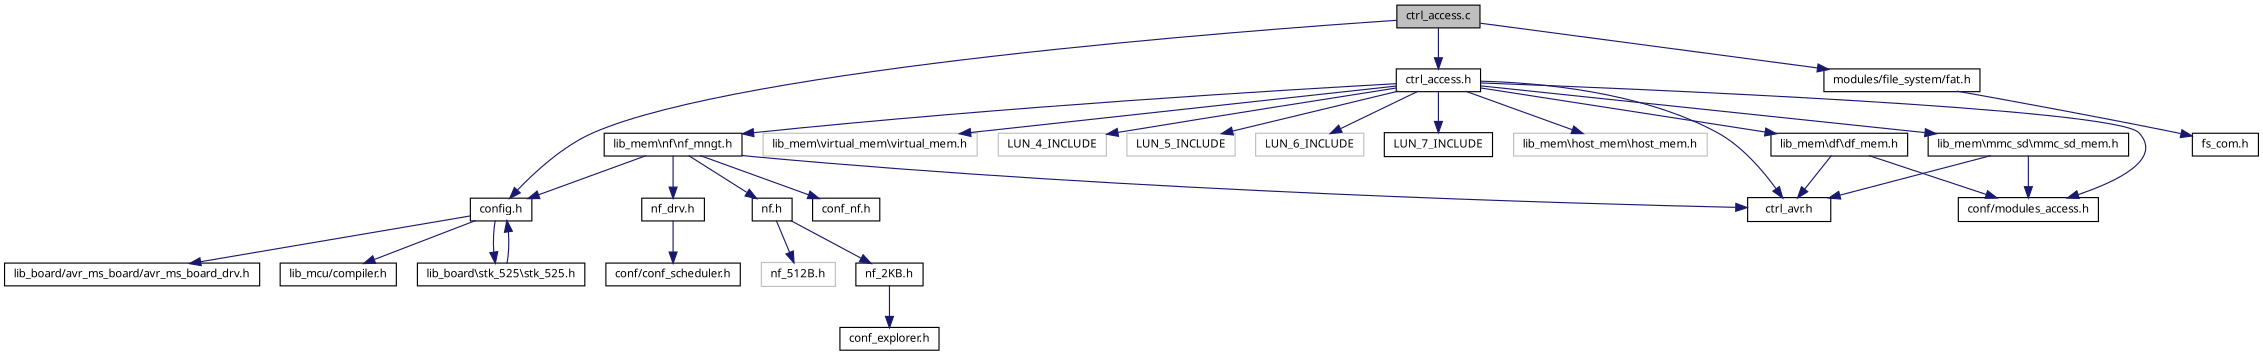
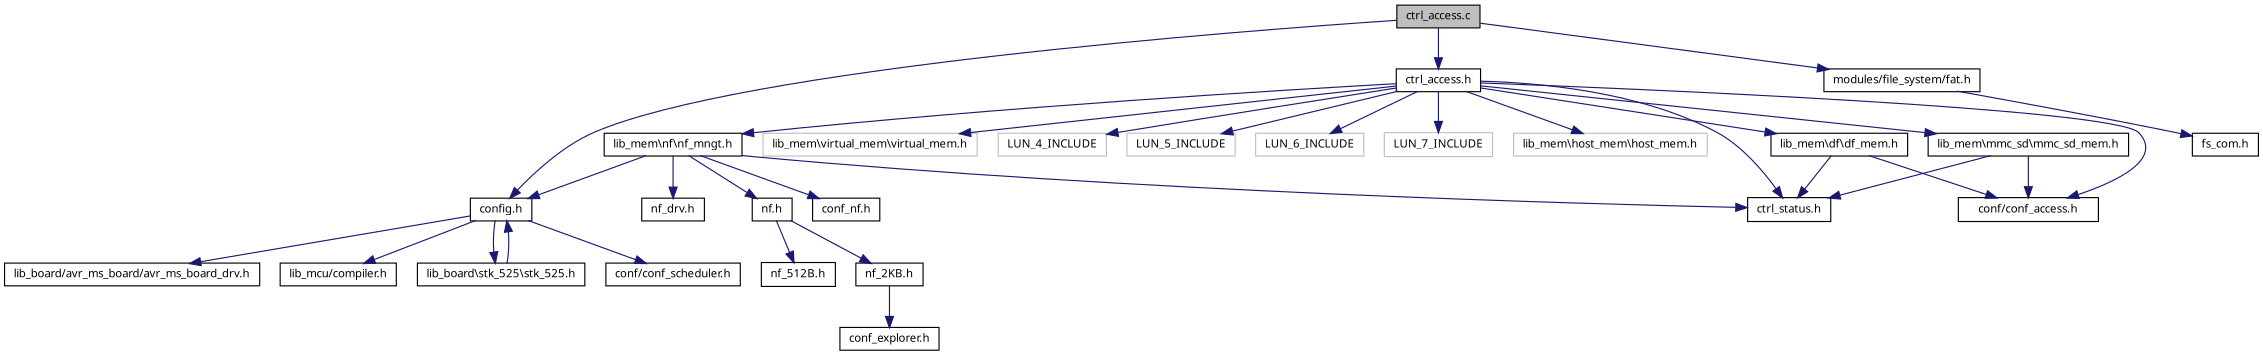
node "LUN_7_INCLUDE": color black -> grey75
node "ctrl_avr.h": label "ctrl_avr.h" -> "ctrl_status.h"
node "conf/modules_access.h": label "conf/modules_access.h" -> "conf/conf_access.h"
edge "nf_drv.h" -> "conf/conf_scheduler.h": now "config.h" -> "conf/conf_scheduler.h"
node "nf_512B.h": color grey75 -> black
